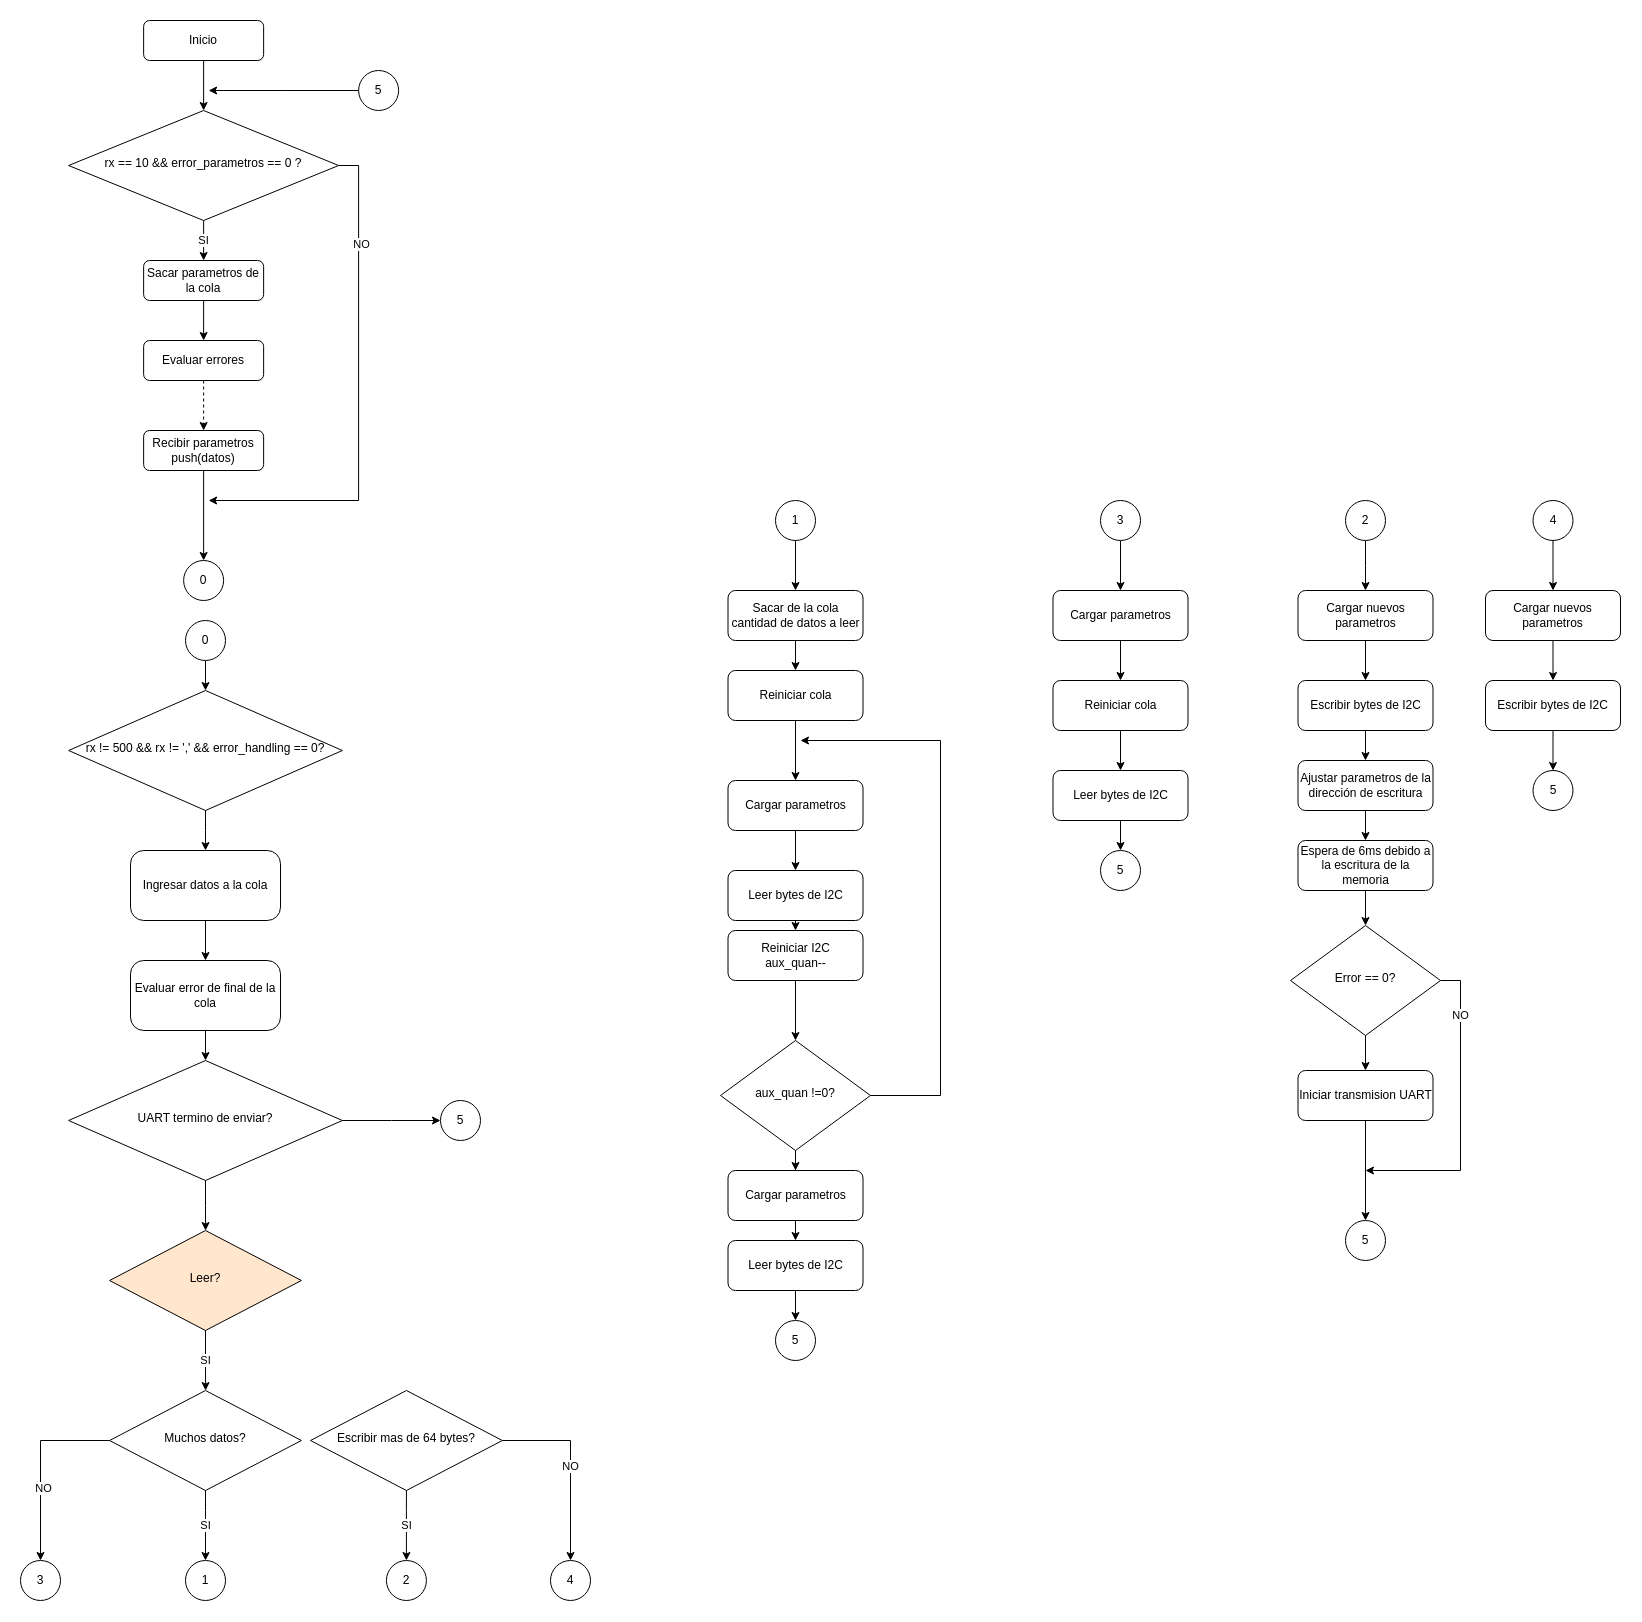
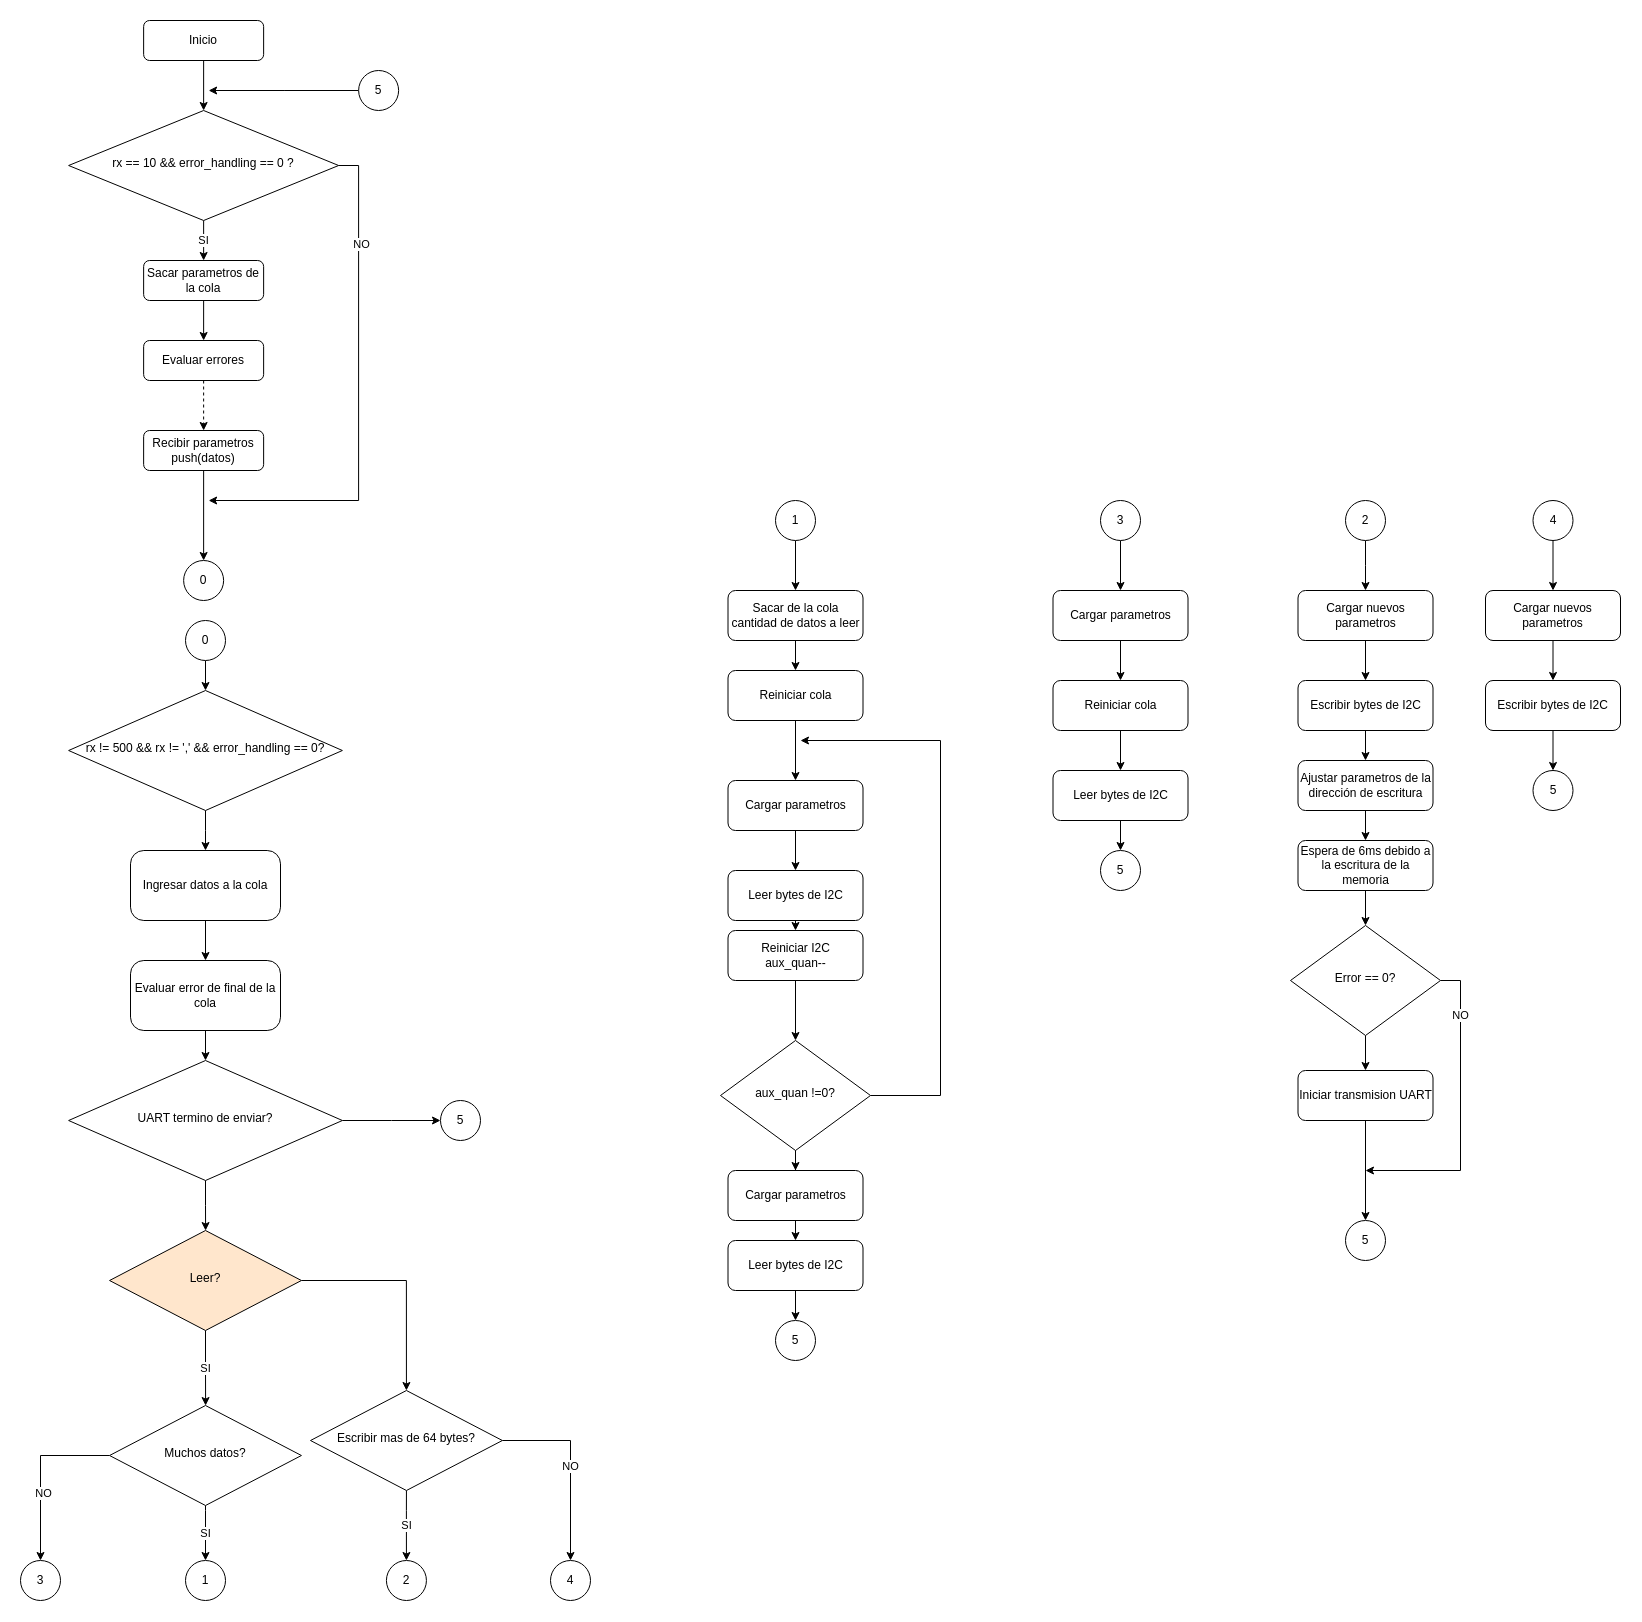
node "rx == 10 && error_parametros == 0 ?": label "rx == 10 && error_parametros == 0 ?" -> "rx == 10 && error_handling == 0 ?"
edge "Leer?" -> "Escribir mas de 64 bytes?": added
node "Muchos datos?": moved (205, 1441) -> (205, 1456)
